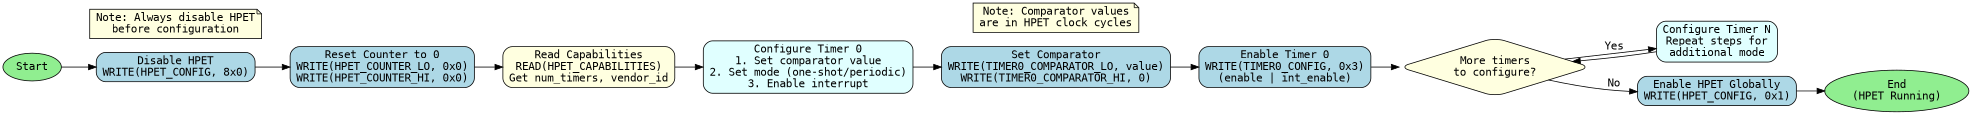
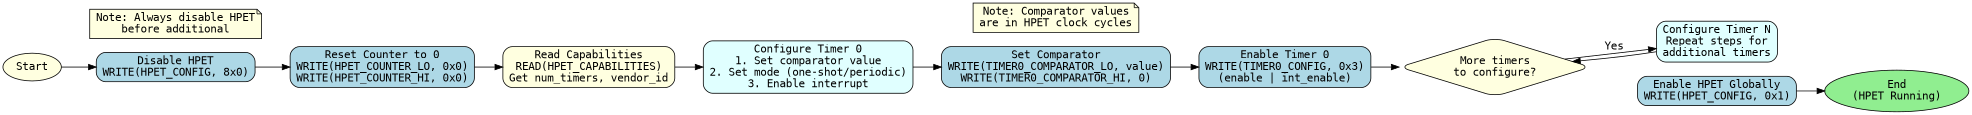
node "Note: Always disable HPET before configuration": label "Note: Always disable HPET before configuration" -> "Note: Always disable HPET before additional"
node "Configure Timer N Repeat steps for additional mode": label "Configure Timer N Repeat steps for additional mode" -> "Configure Timer N Repeat steps for additional timers"
node "Start": fillcolor lightgreen -> lightyellow
edge "More timers to configure?" -> "Enable HPET Globally WRITE(HPET_CONFIG, 0x1)": removed, label "No"
